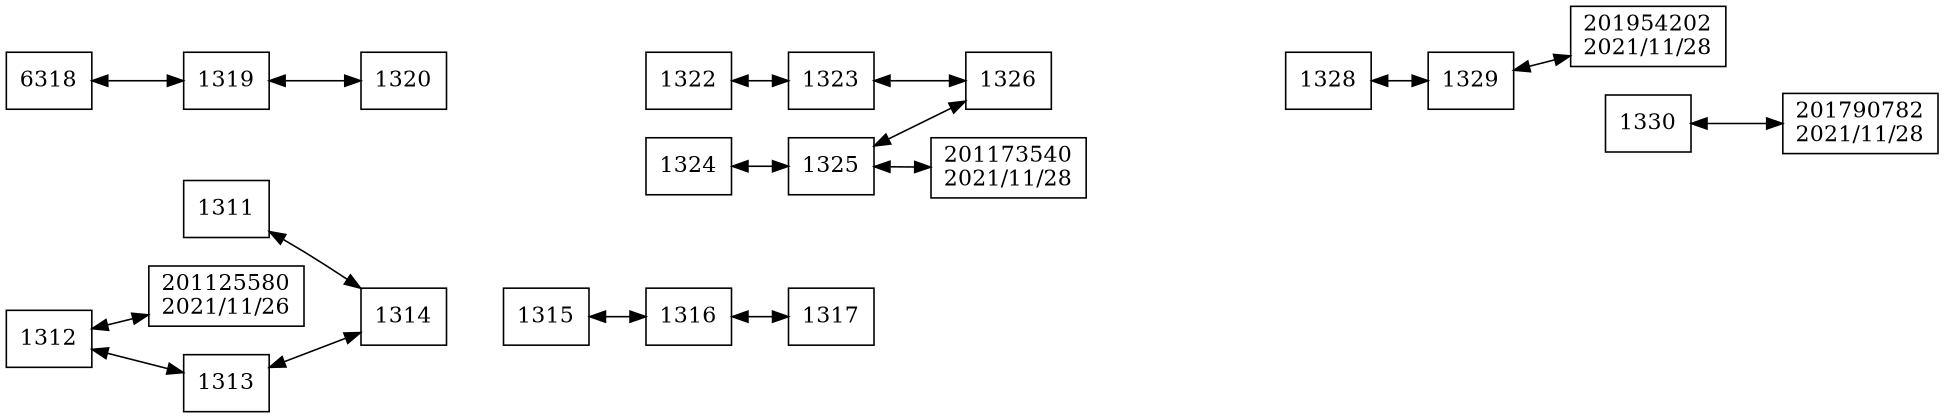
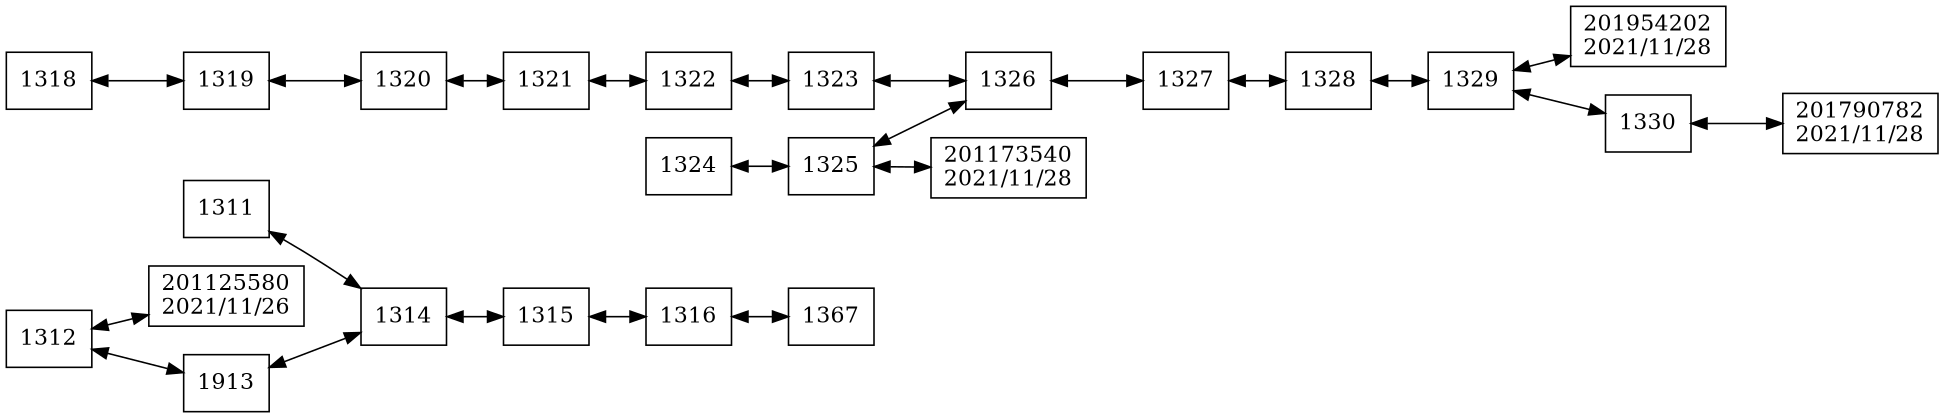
node "6318": label "6318" -> "1318"
node "1321": added
node "1327": added
edge "1329" -- "1330": added
edge "1314" -- "1315": added
node "1317": label "1317" -> "1367"
node "1313": label "1313" -> "1913"
